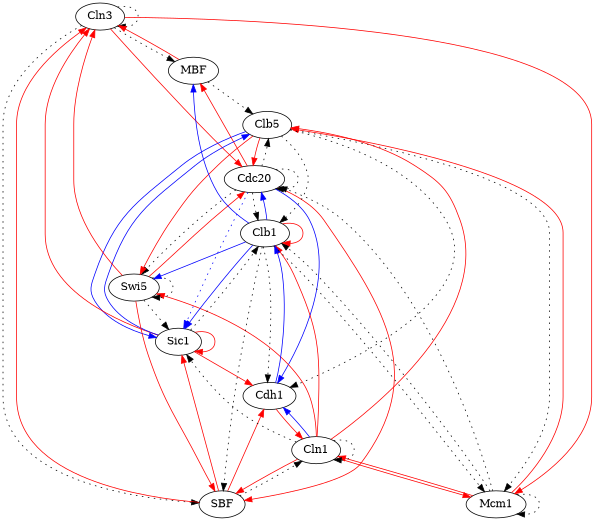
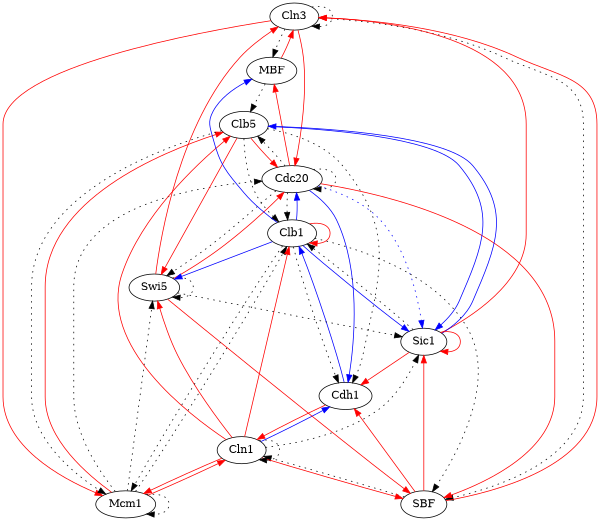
edge "Mcm1" -> "Swi5": added
